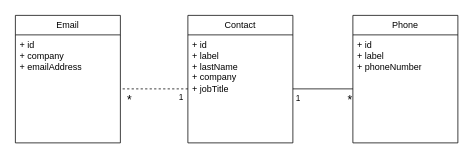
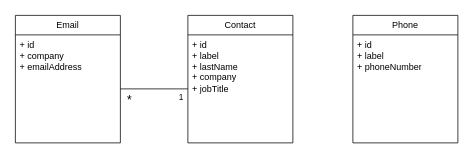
edge "+ id + company + emailAddress" -- "+ id + label + lastName + company + jobTitle": style dashed -> solid
edge "+ id + label + lastName + company + jobTitle" -- "+ id + label + phoneNumber": removed, labels "1", "*"
